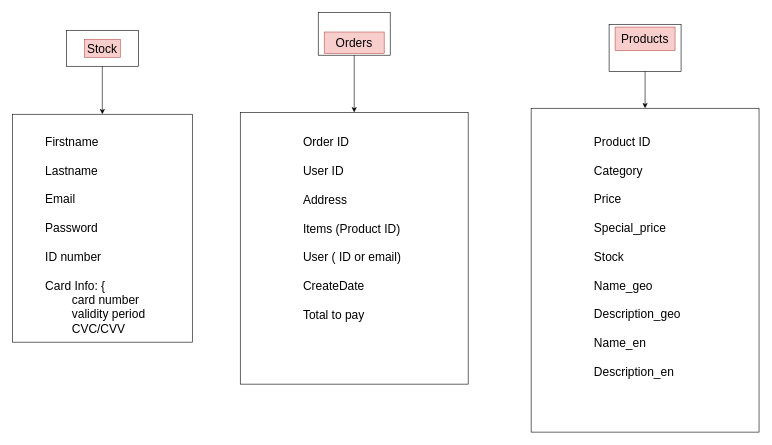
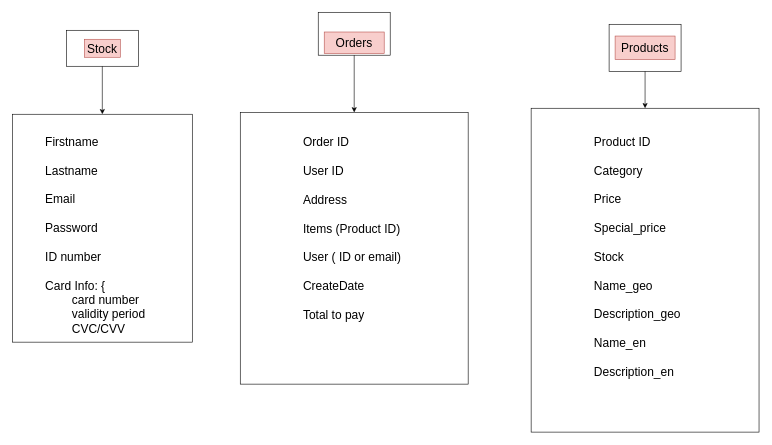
node "Products": moved (645, 39) -> (645, 48)
